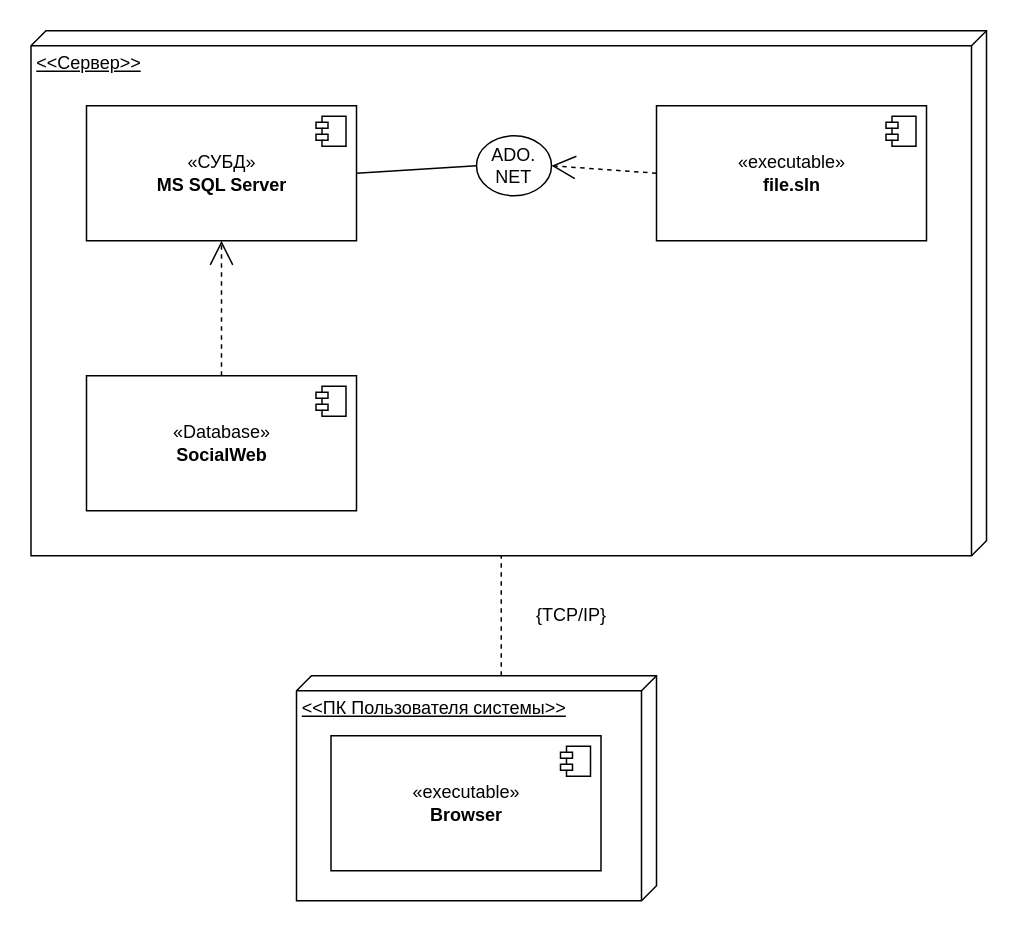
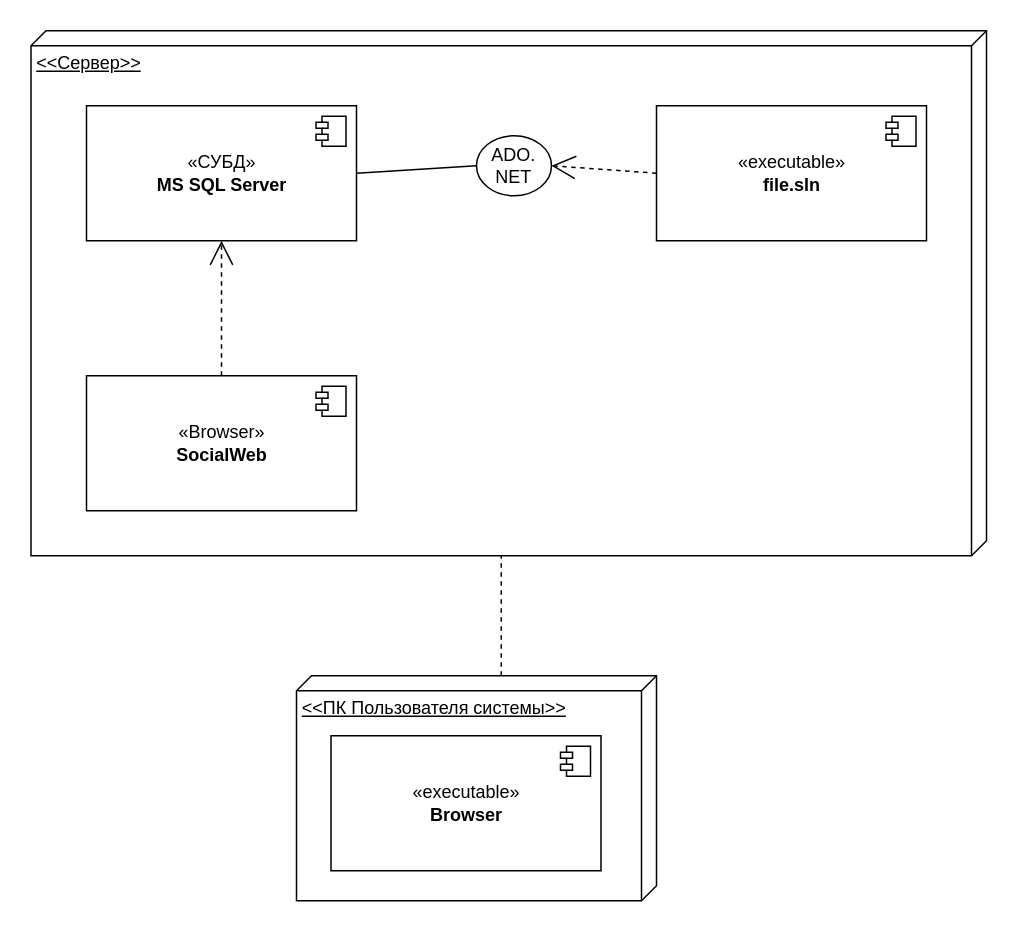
node "«Database» SocialWeb": label "«Database» SocialWeb" -> "«Browser» SocialWeb"
node "{TCP/IP}": removed
